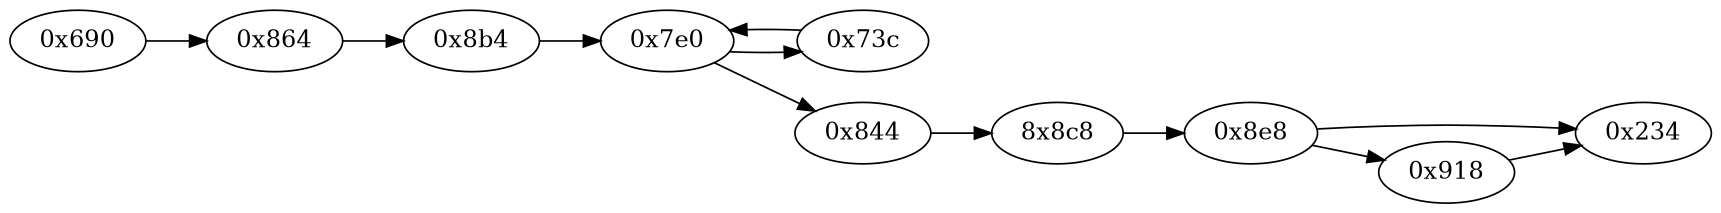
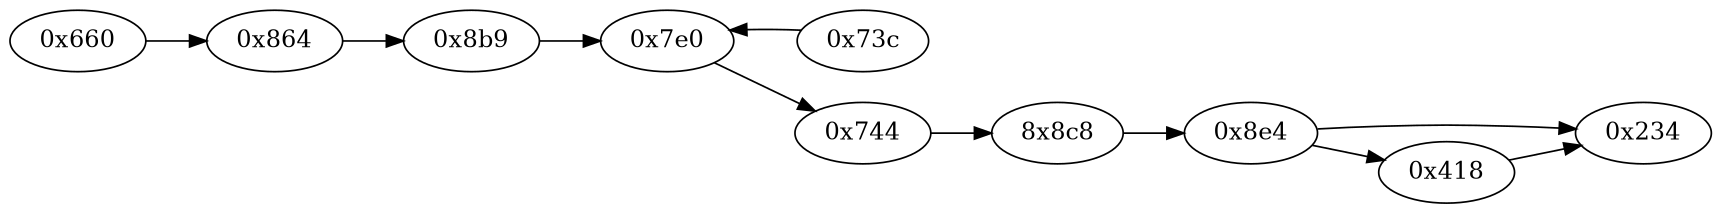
node "0x690": label "0x690" -> "0x660"
node "0x8b4": label "0x8b4" -> "0x8b9"
edge "0x7e0" -> "0x73c": removed
node "0x844": label "0x844" -> "0x744"
node "0x8e8": label "0x8e8" -> "0x8e4"
node "0x918": label "0x918" -> "0x418"
